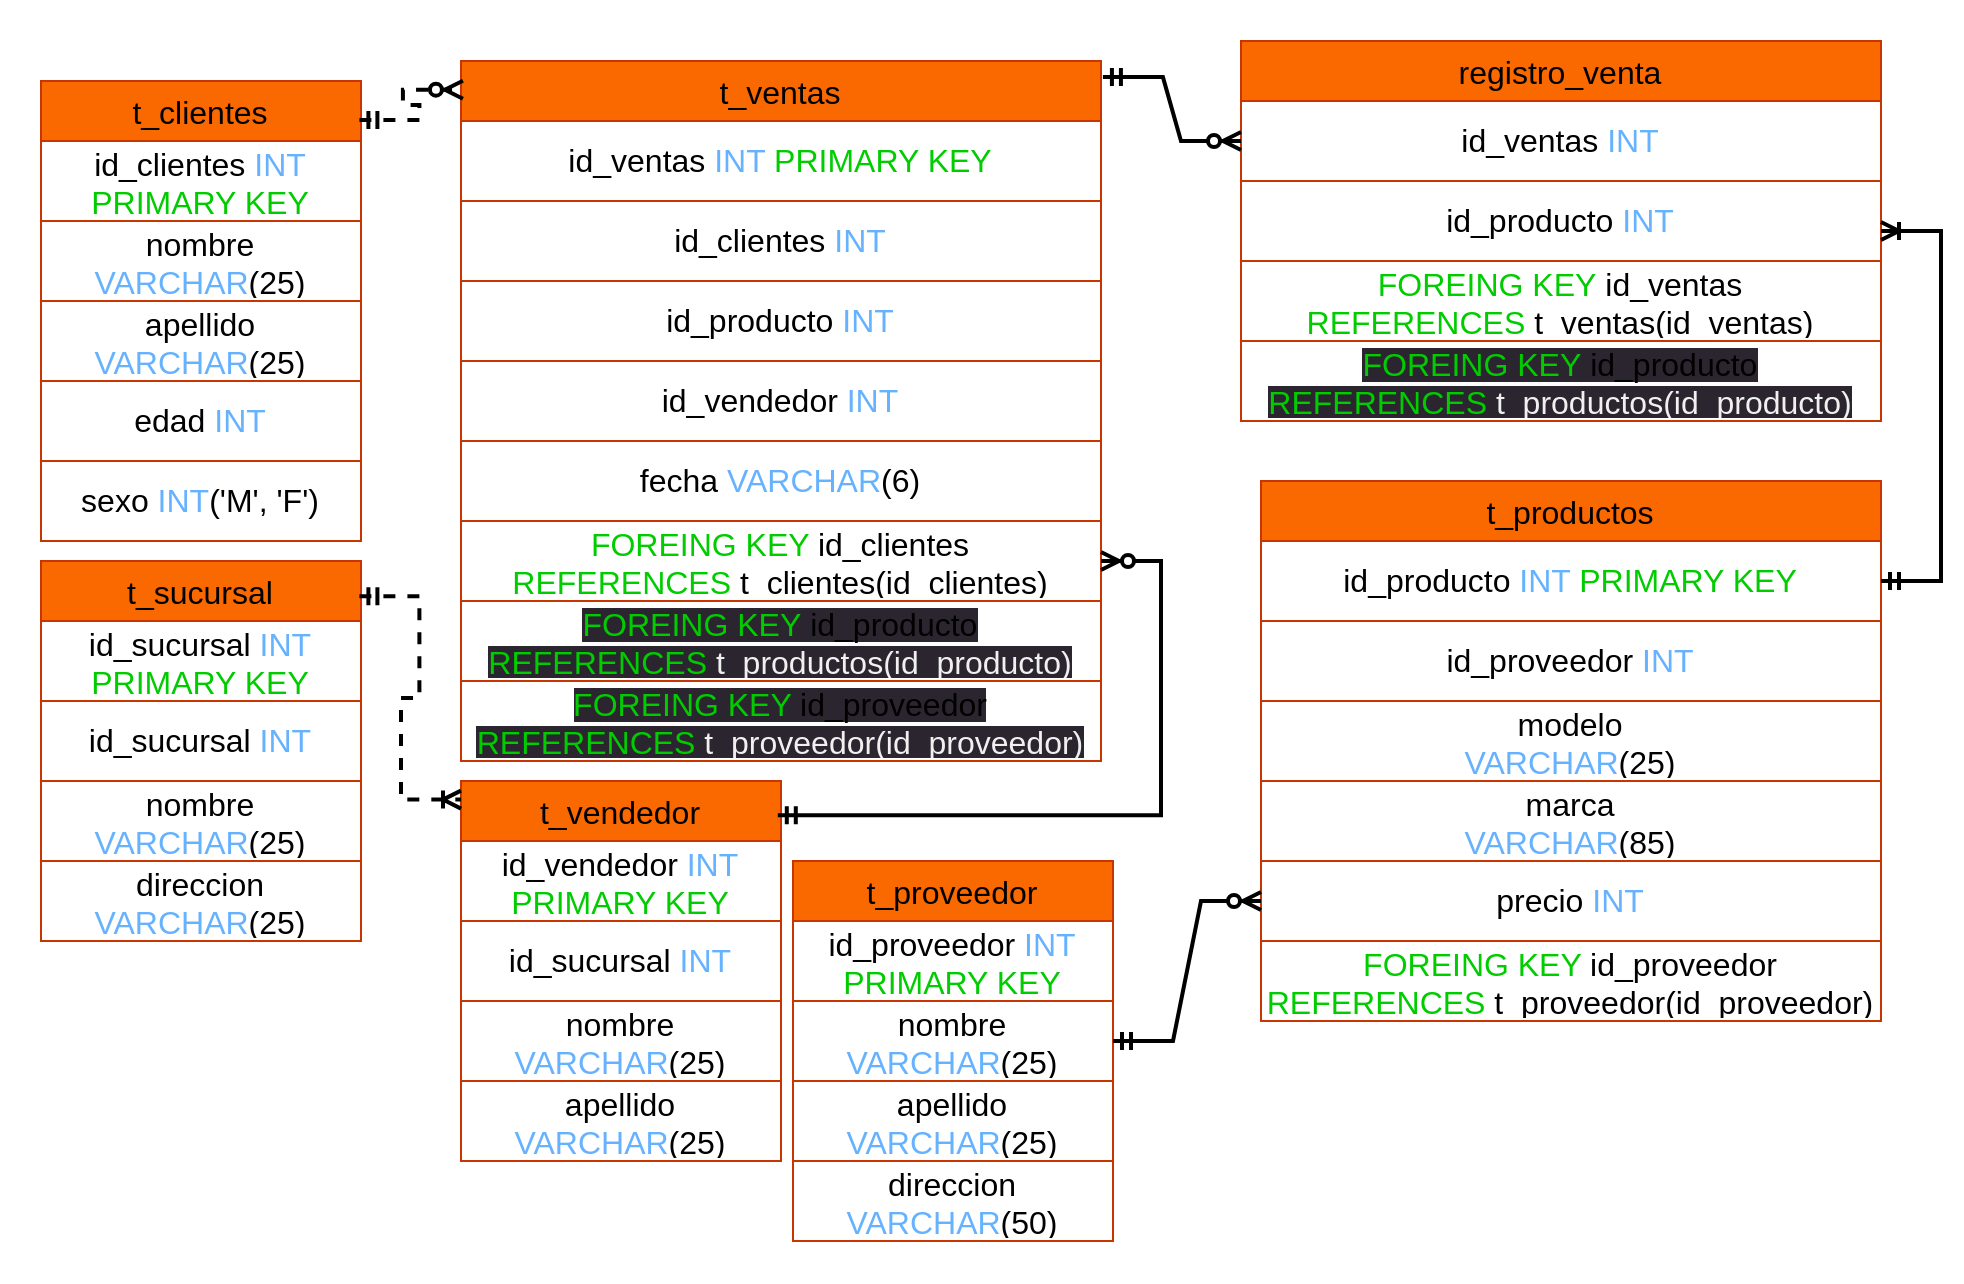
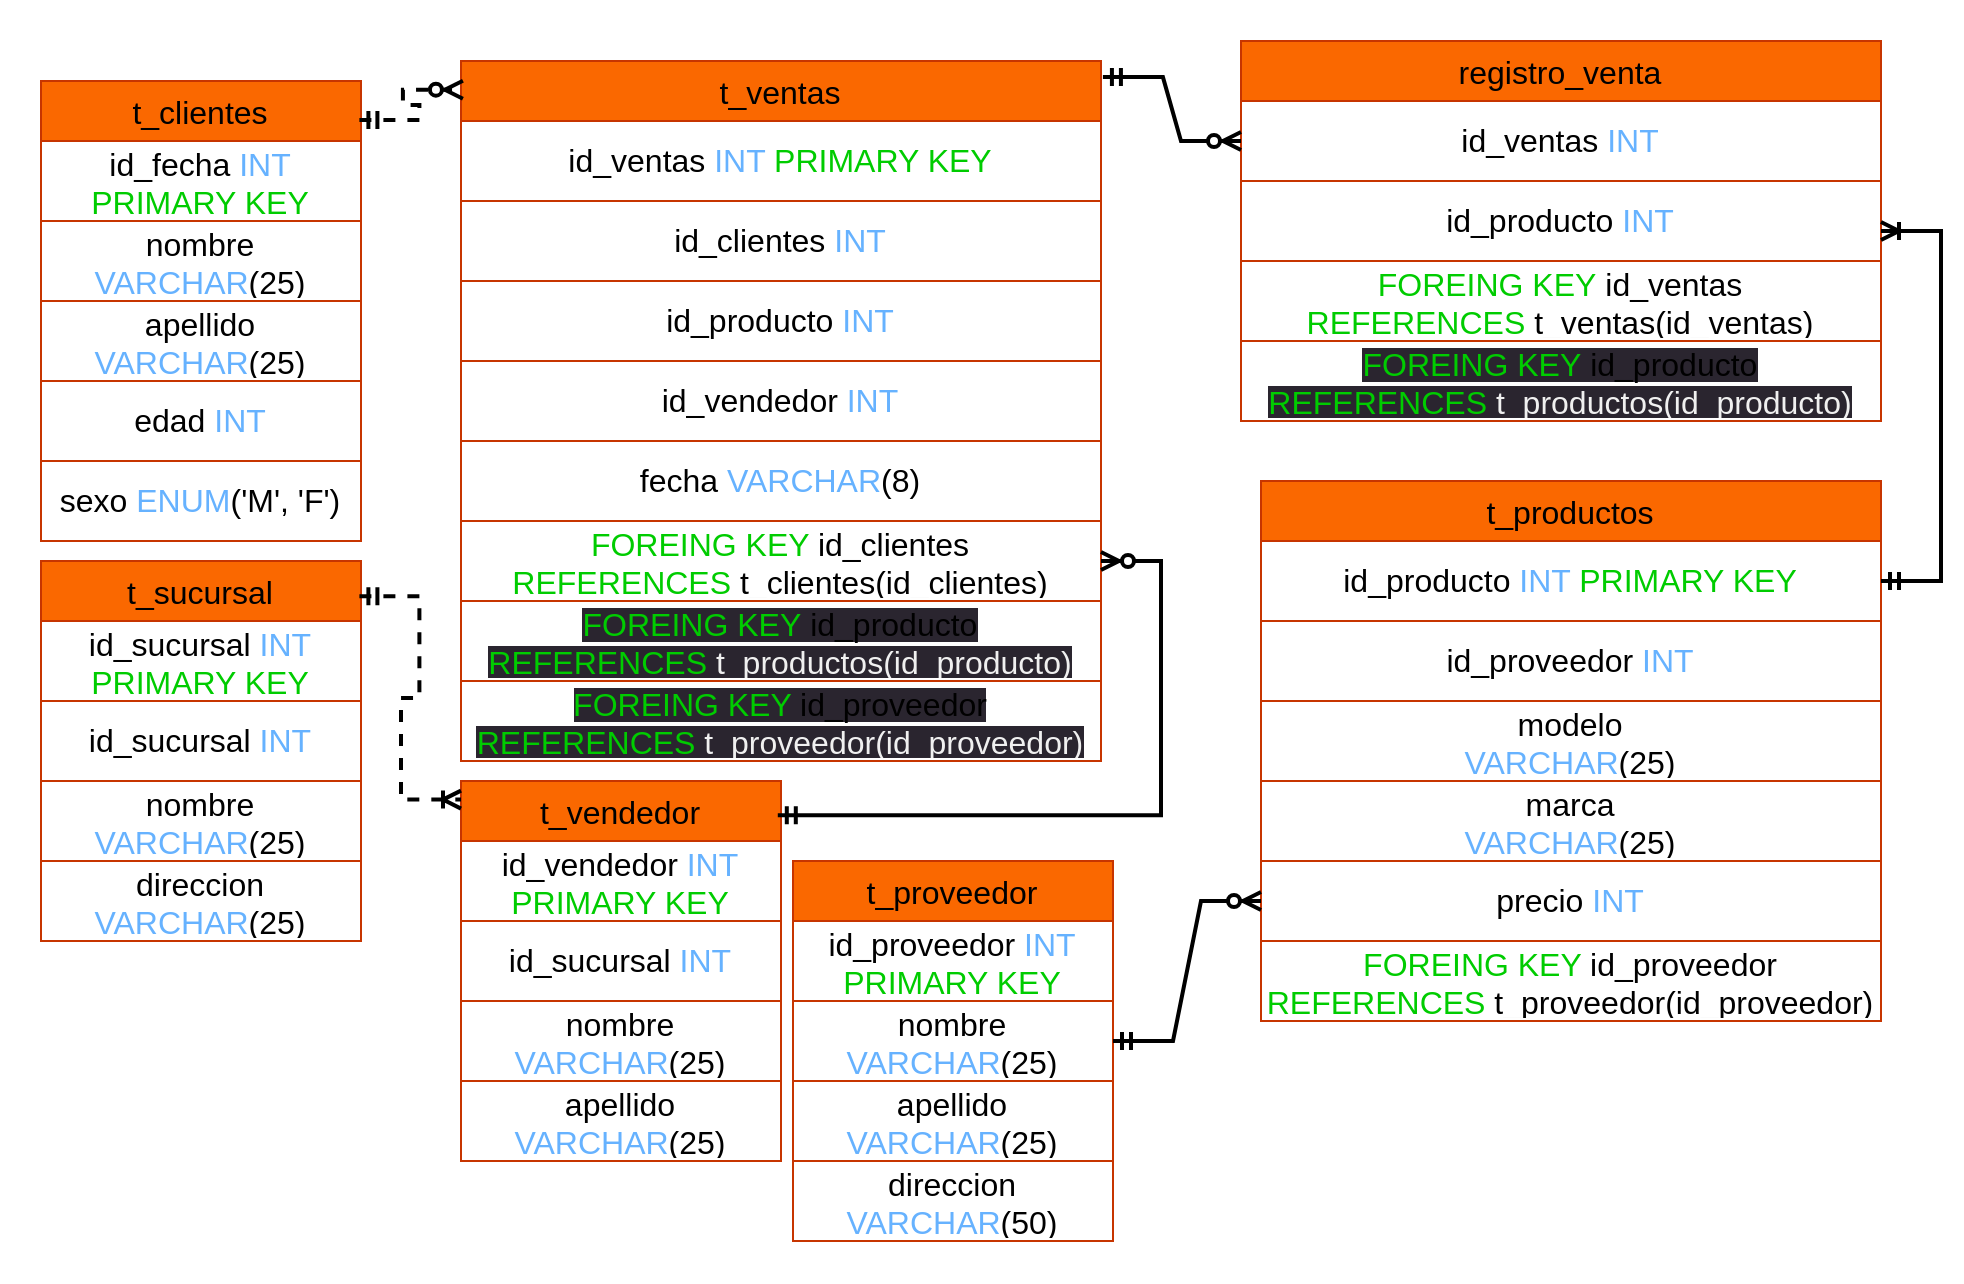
node "id_clientes INT PRIMARY KEY": label "id_clientes INT PRIMARY KEY" -> "id_fecha INT PRIMARY KEY"
node "fecha VARCHAR(6)": label "fecha VARCHAR(6)" -> "fecha VARCHAR(8)"
node "sexo INT('M', 'F')": label "sexo INT('M', 'F')" -> "sexo ENUM('M', 'F')"
node "marca VARCHAR(85)": label "marca VARCHAR(85)" -> "marca VARCHAR(25)"
